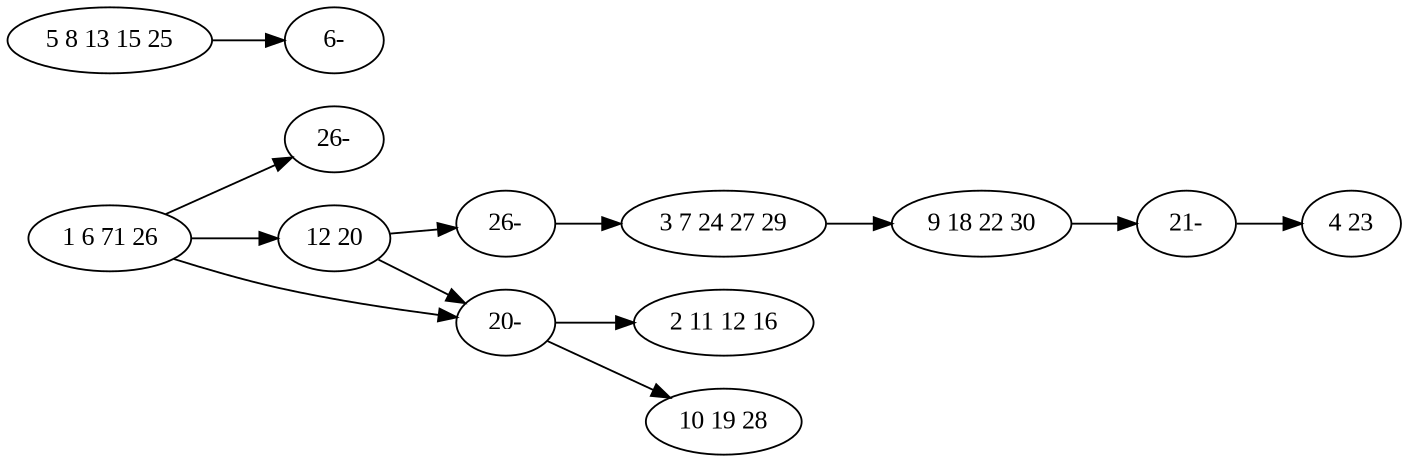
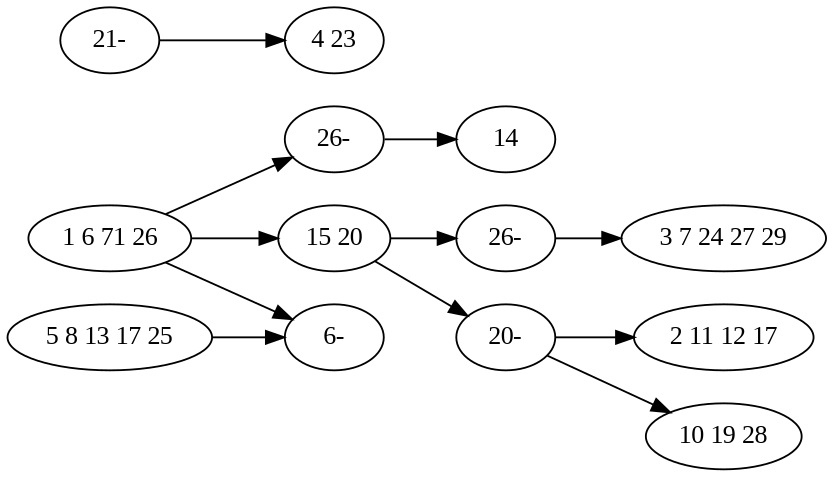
node "5 8 13 15 25": label "5 8 13 15 25" -> "5 8 13 17 25"
node "14": added
node "9 18 22 30": removed
node "12 20": label "12 20" -> "15 20"
edge "1 6 71 26" -> "20-": now "1 6 71 26" -> "6-"
node "2 11 12 16": label "2 11 12 16" -> "2 11 12 17"
